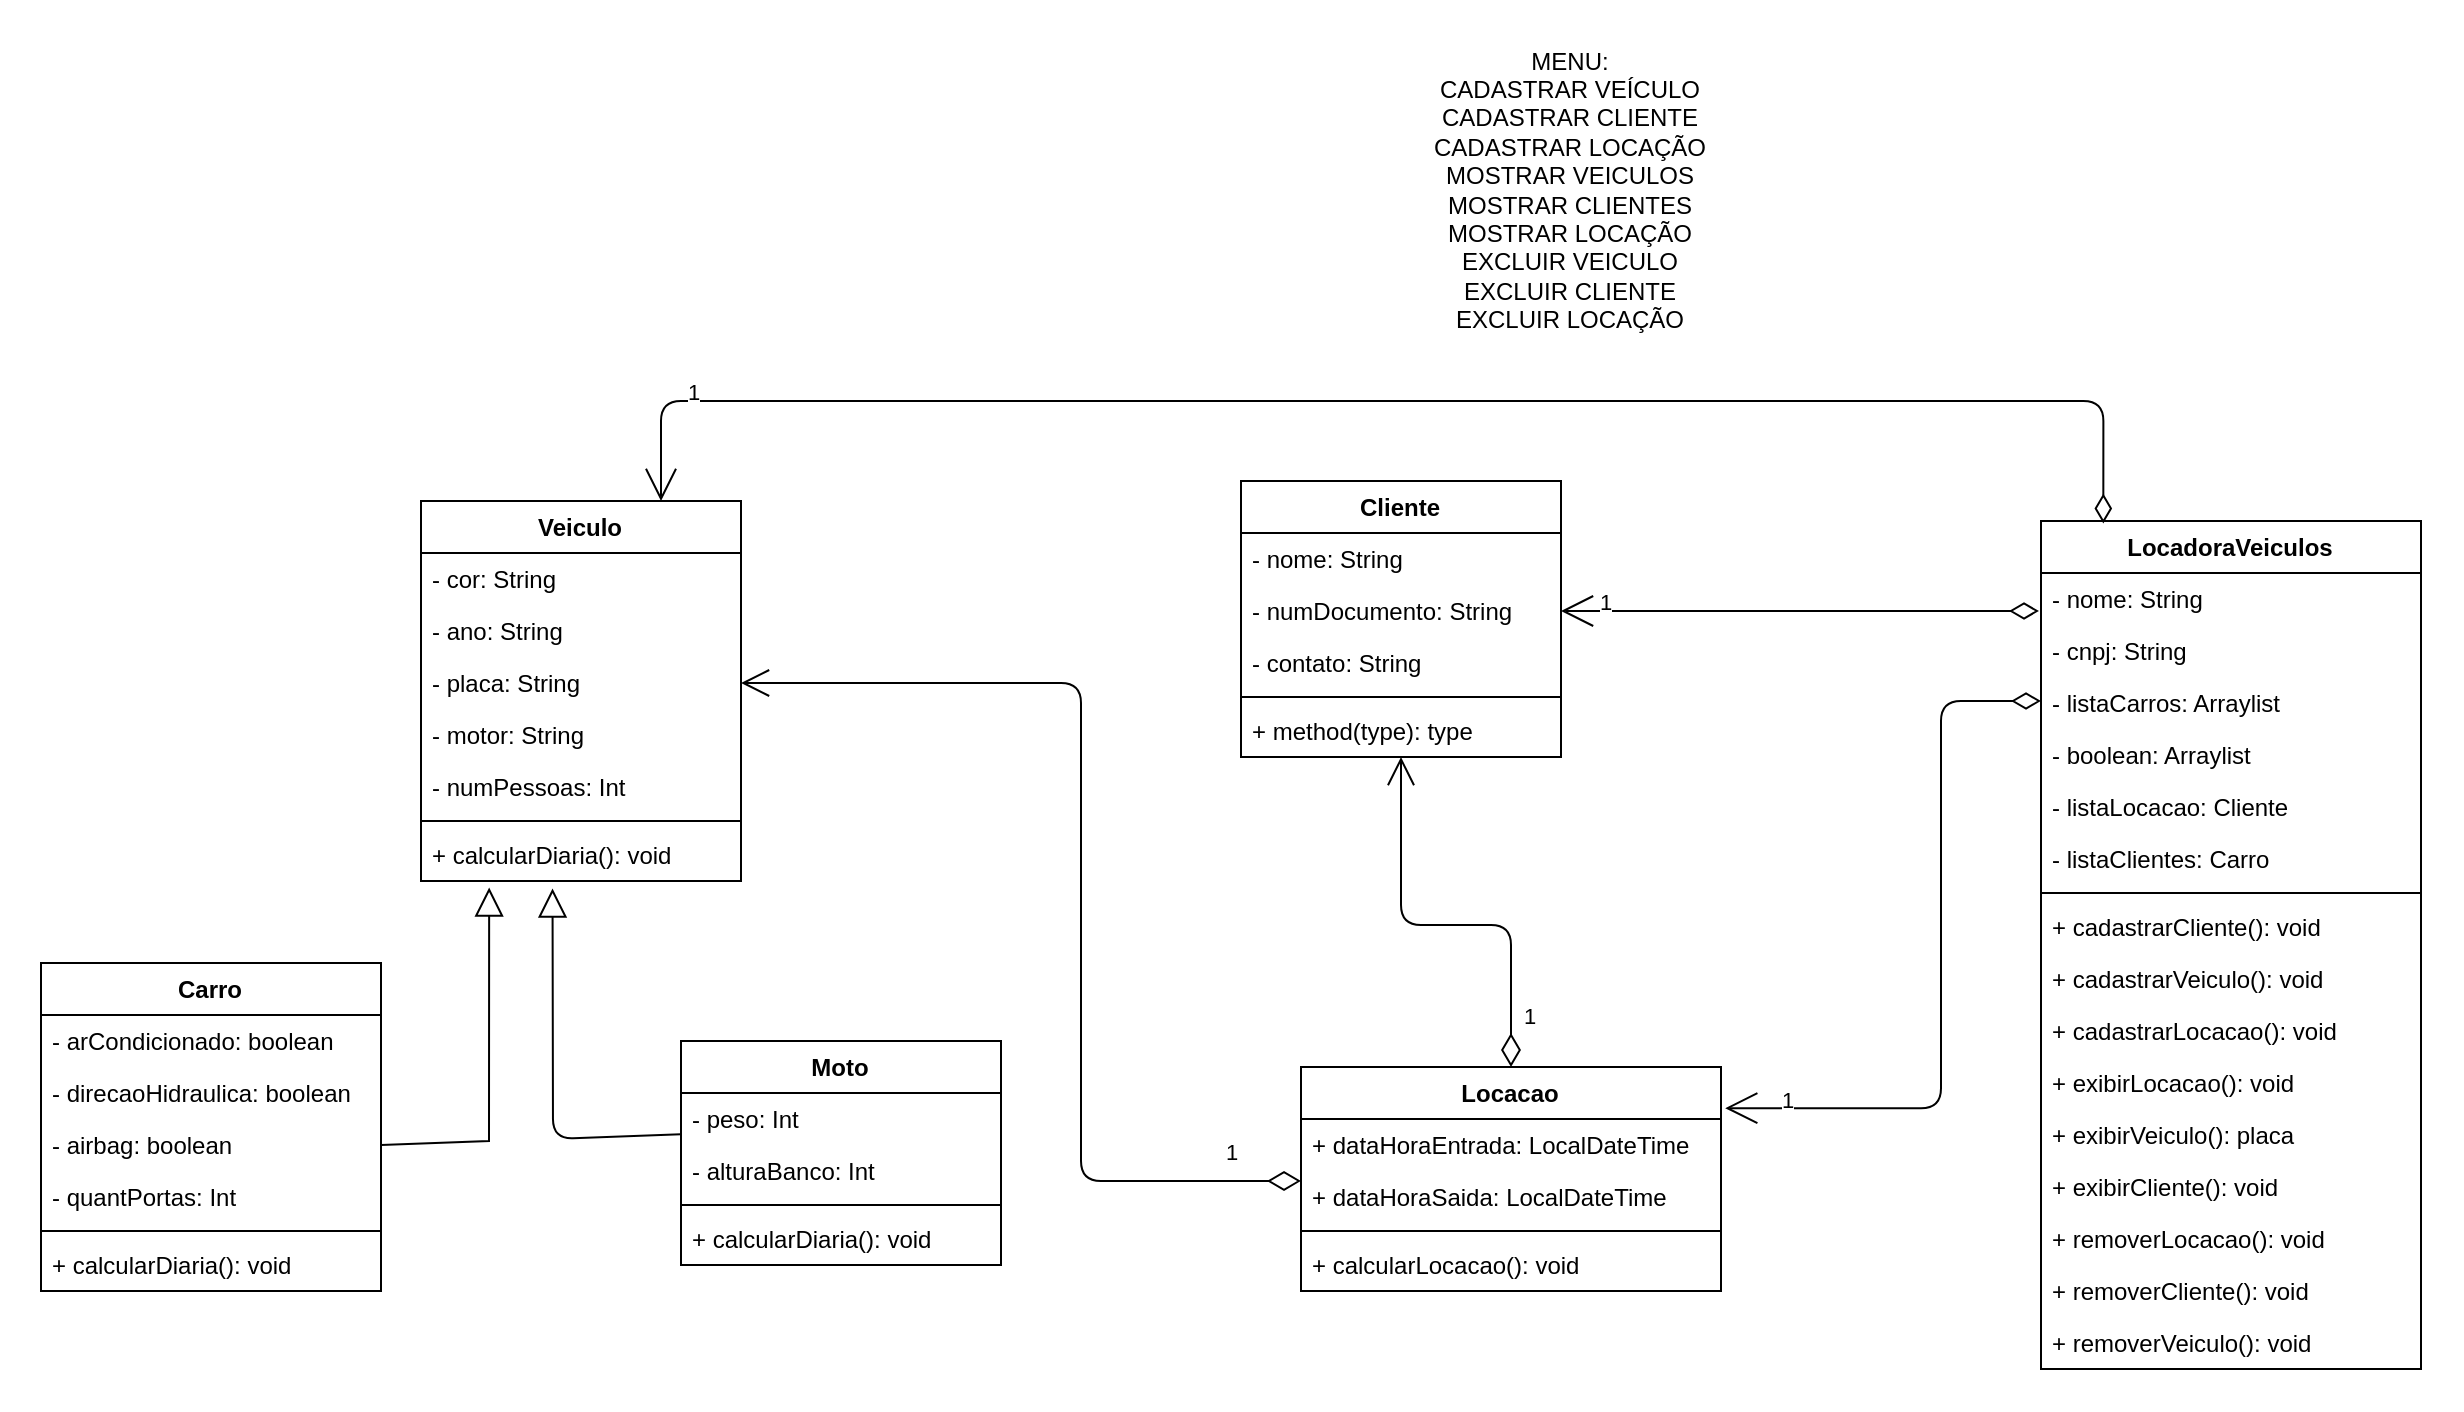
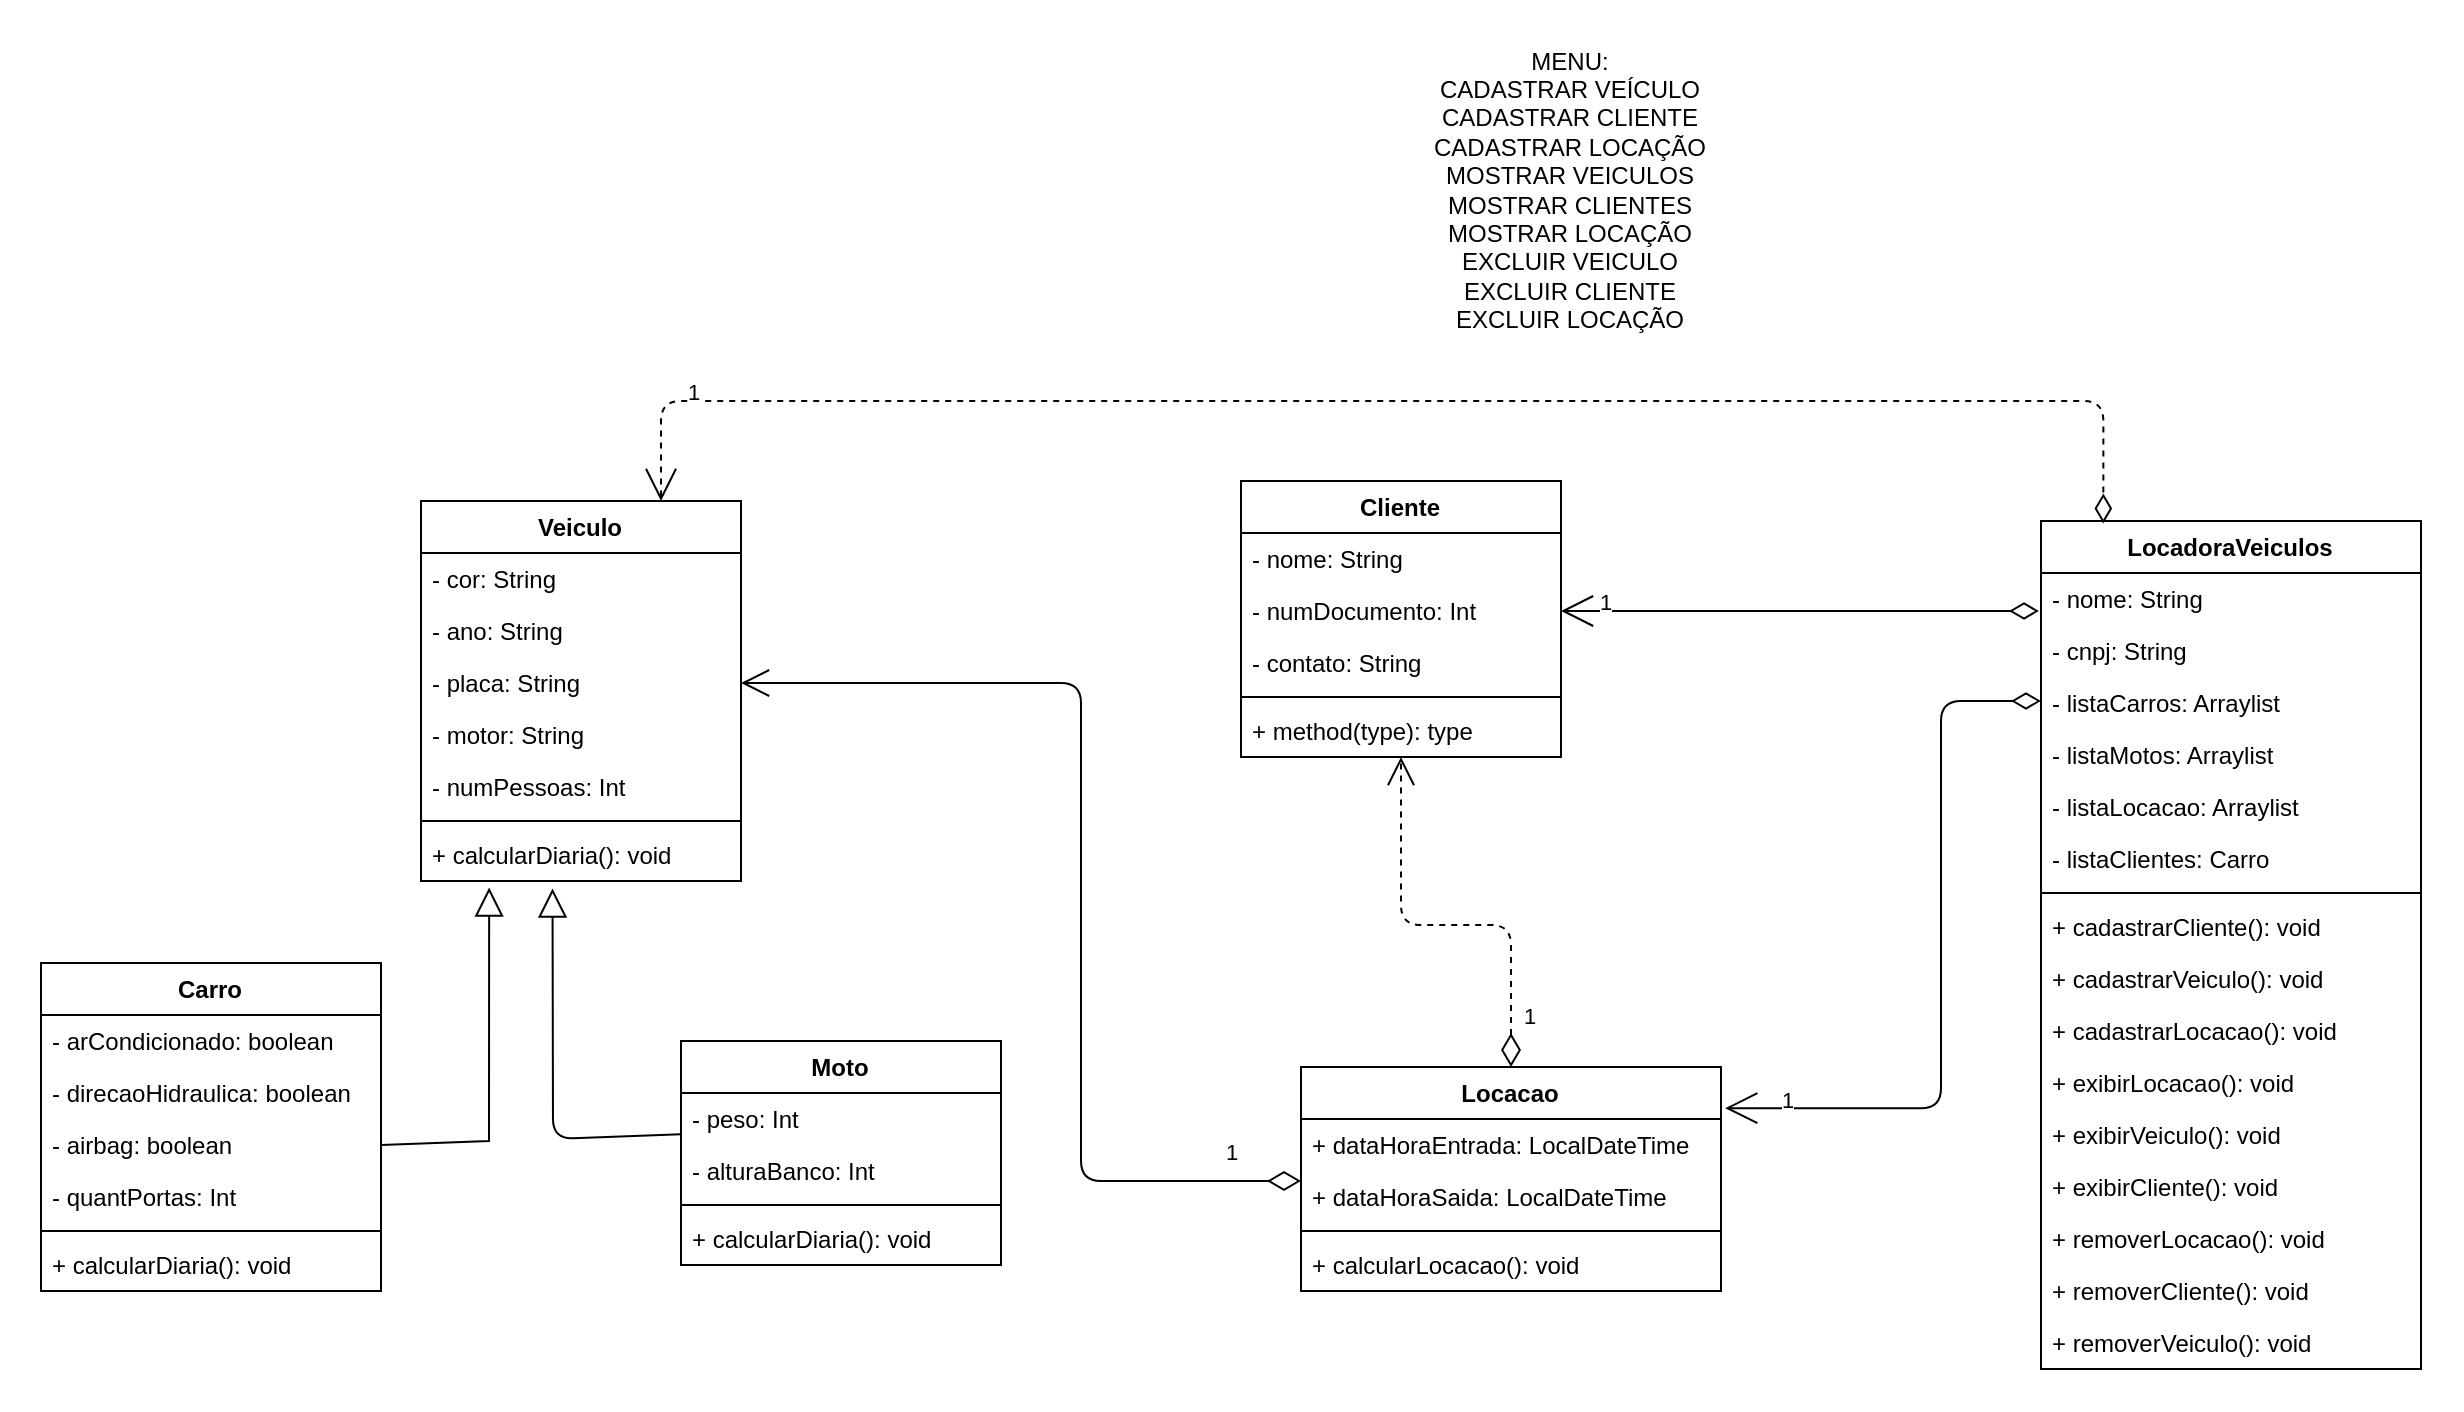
edge "Veiculo" -- "LocadoraVeiculos": style solid -> dashed
node "- numDocumento: String": label "- numDocumento: String" -> "- numDocumento: Int"
node "- boolean: Arraylist": label "- boolean: Arraylist" -> "- listaMotos: Arraylist"
node "- listaLocacao: Cliente": label "- listaLocacao: Cliente" -> "- listaLocacao: Arraylist"
edge "+ method(type): type" -- "Locacao": style solid -> dashed
node "+ exibirVeiculo(): placa": label "+ exibirVeiculo(): placa" -> "+ exibirVeiculo(): void"
